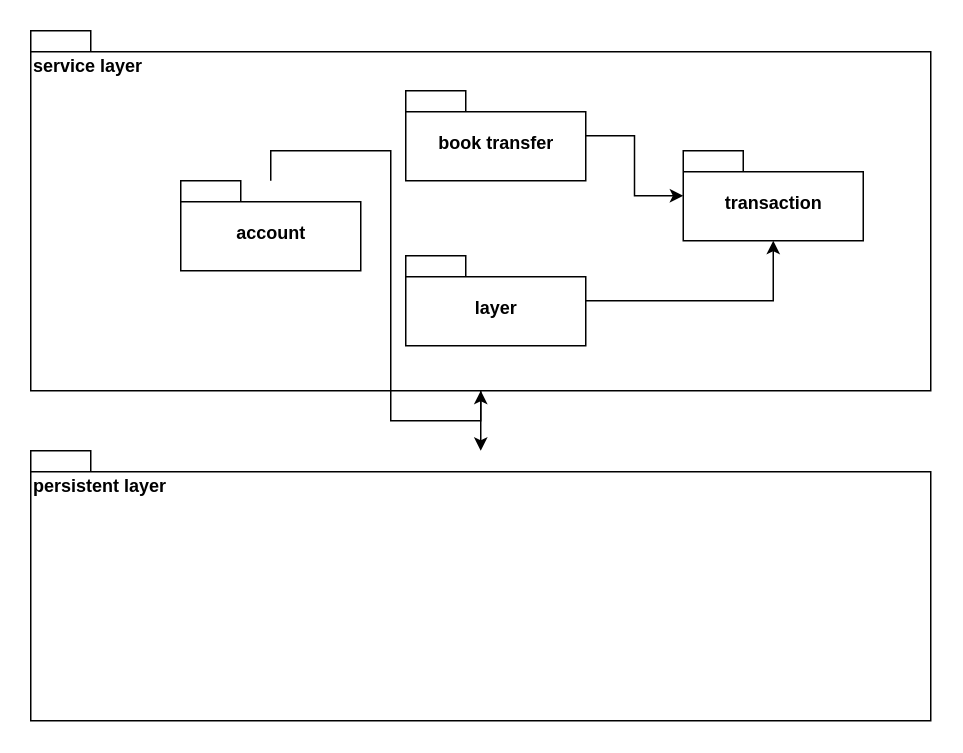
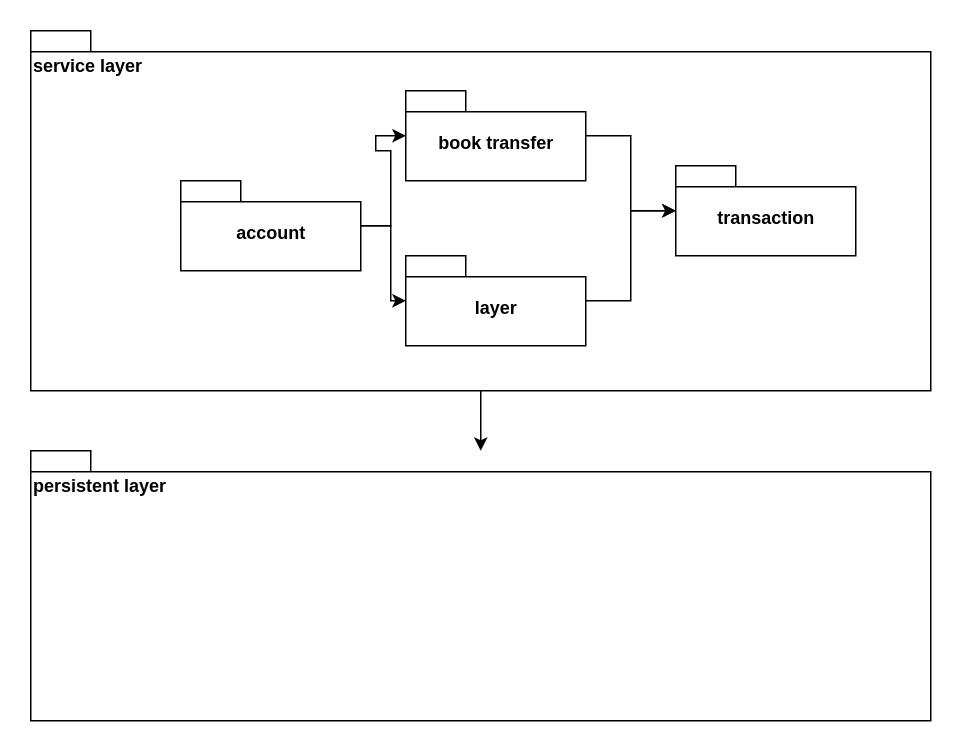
edge "account" -> "book transfer": added
node "transaction": moved (773, 196) -> (766, 211)
edge "account" -> "service layer": now "account" -> "layer"
